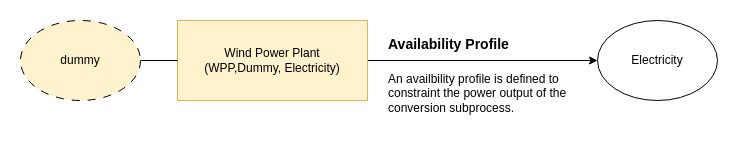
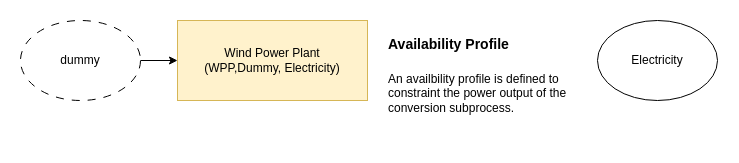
node "dummy": fillcolor #fff2cc -> #ffffff
edge "dummy" -- "Wind Power Plant (WPP,Dummy, Electricity)": arrowhead none -> classic
edge "Wind Power Plant (WPP,Dummy, Electricity)" -> "Electricity": removed
